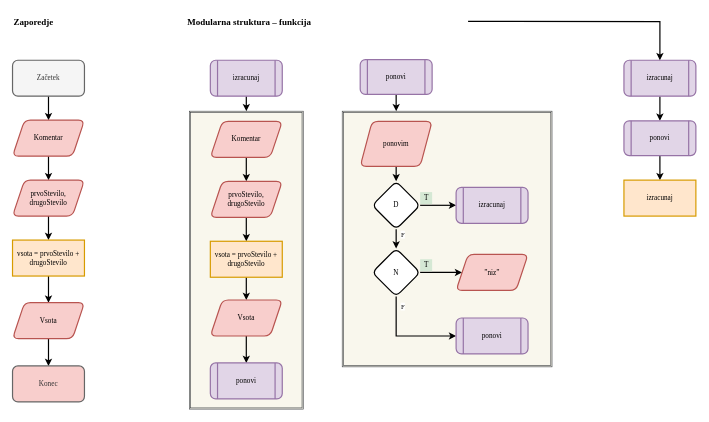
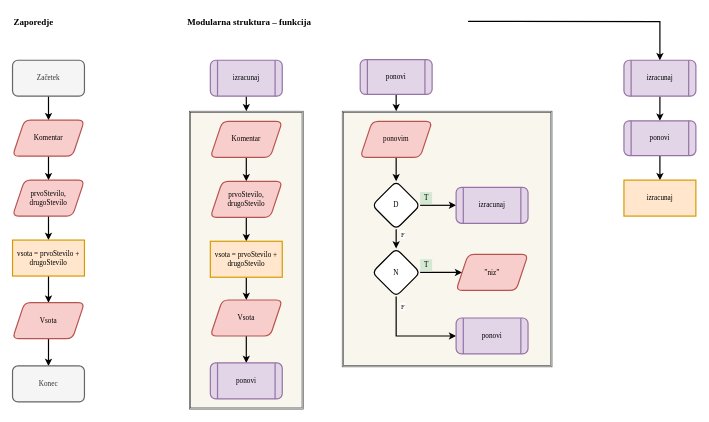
node "ponovim": size 72x45 -> 72x36
node "Konec": fillcolor #f8cecc -> #f5f5f5
